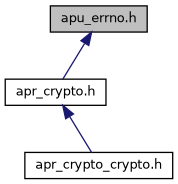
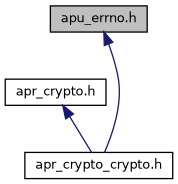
edge "apr_crypto.h" -> "apu_errno.h": now "apr_crypto_crypto.h" -> "apu_errno.h"
